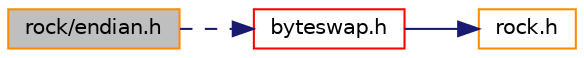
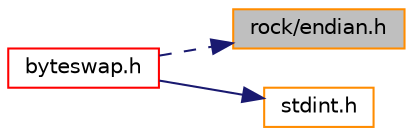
edge "rock/endian.h" -> "byteswap.h": reversed
node "rock.h": label "rock.h" -> "stdint.h"
